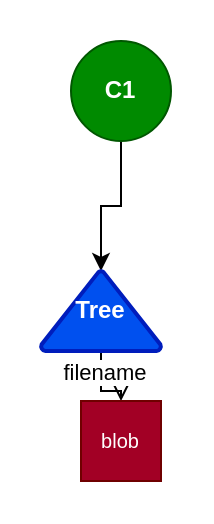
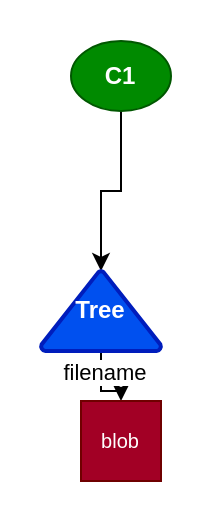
node "C1": size 100x100 -> 100x70
edge "Tree" -> "blob": arrowhead open -> classic
